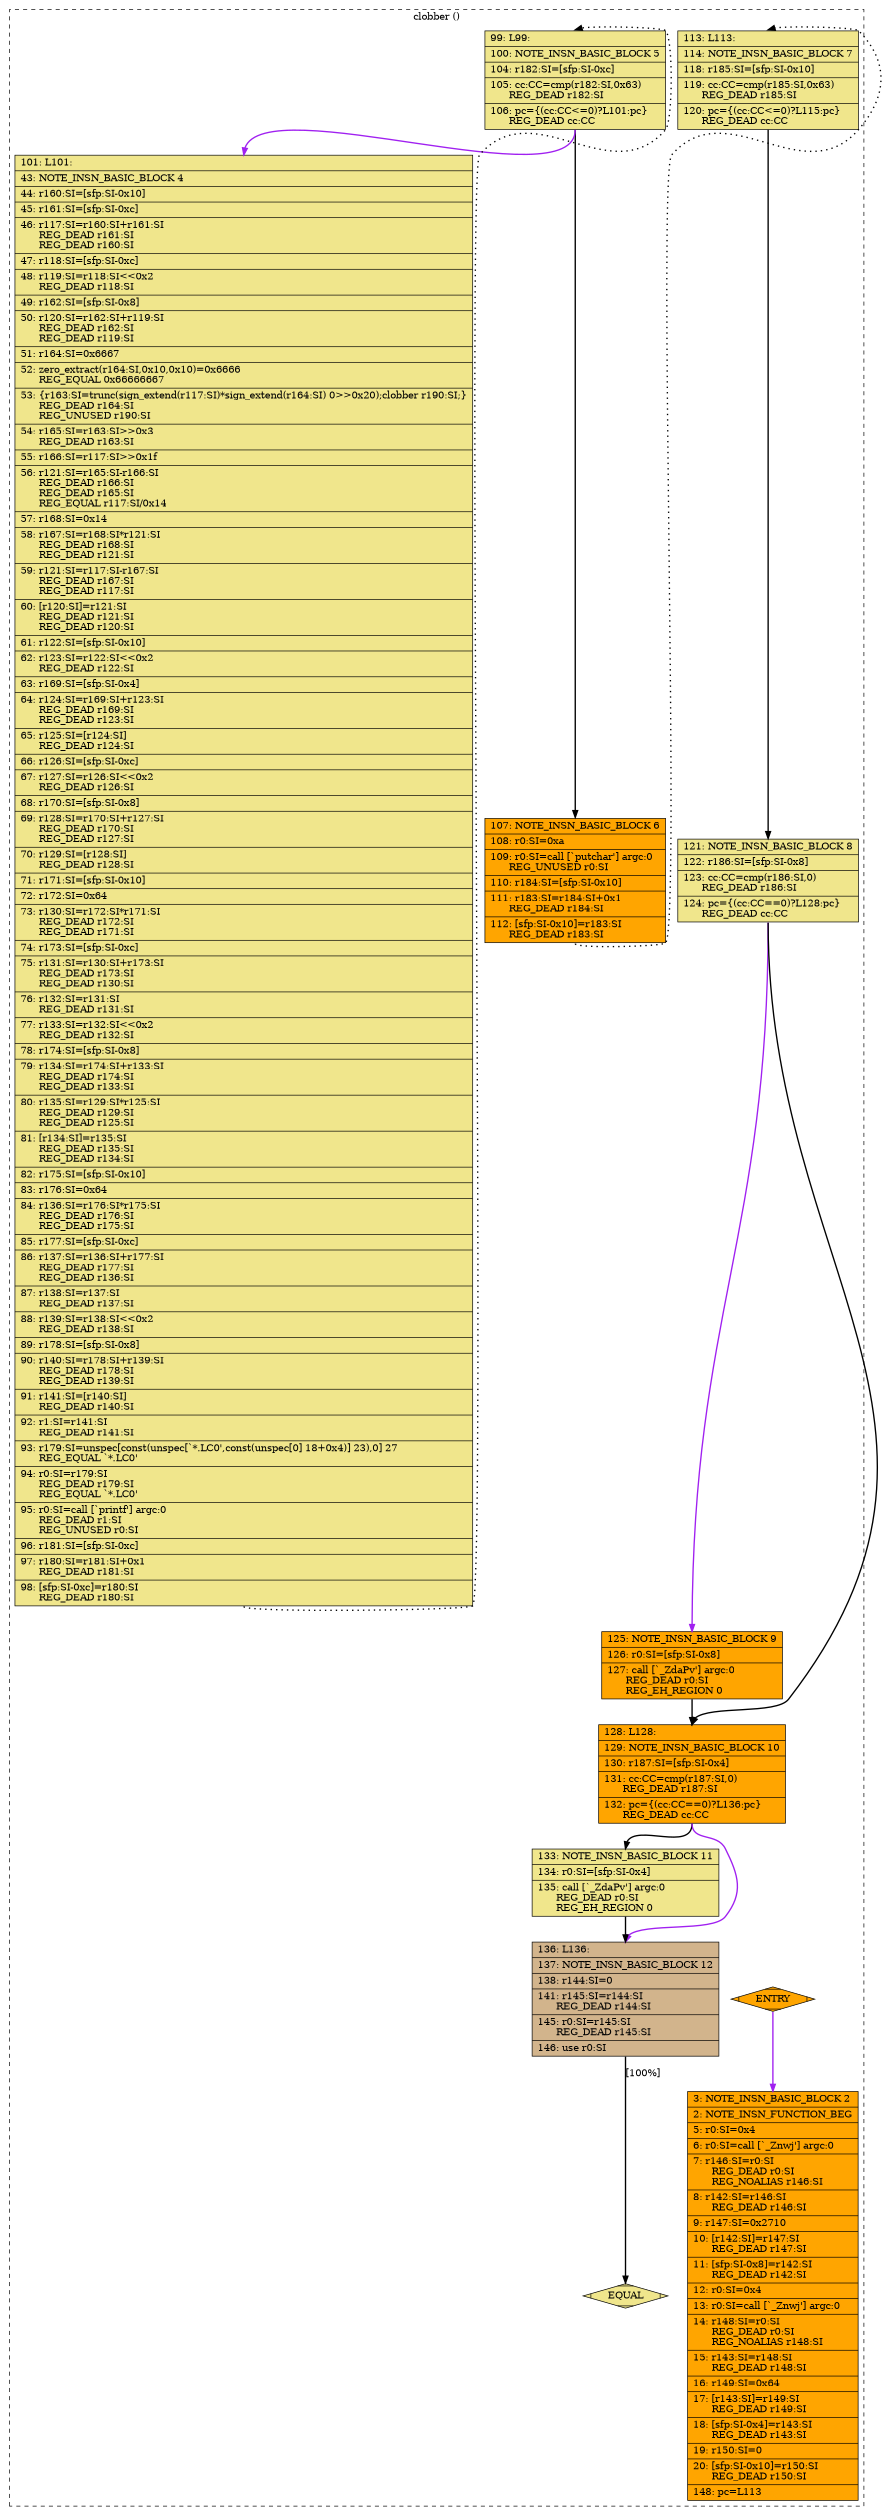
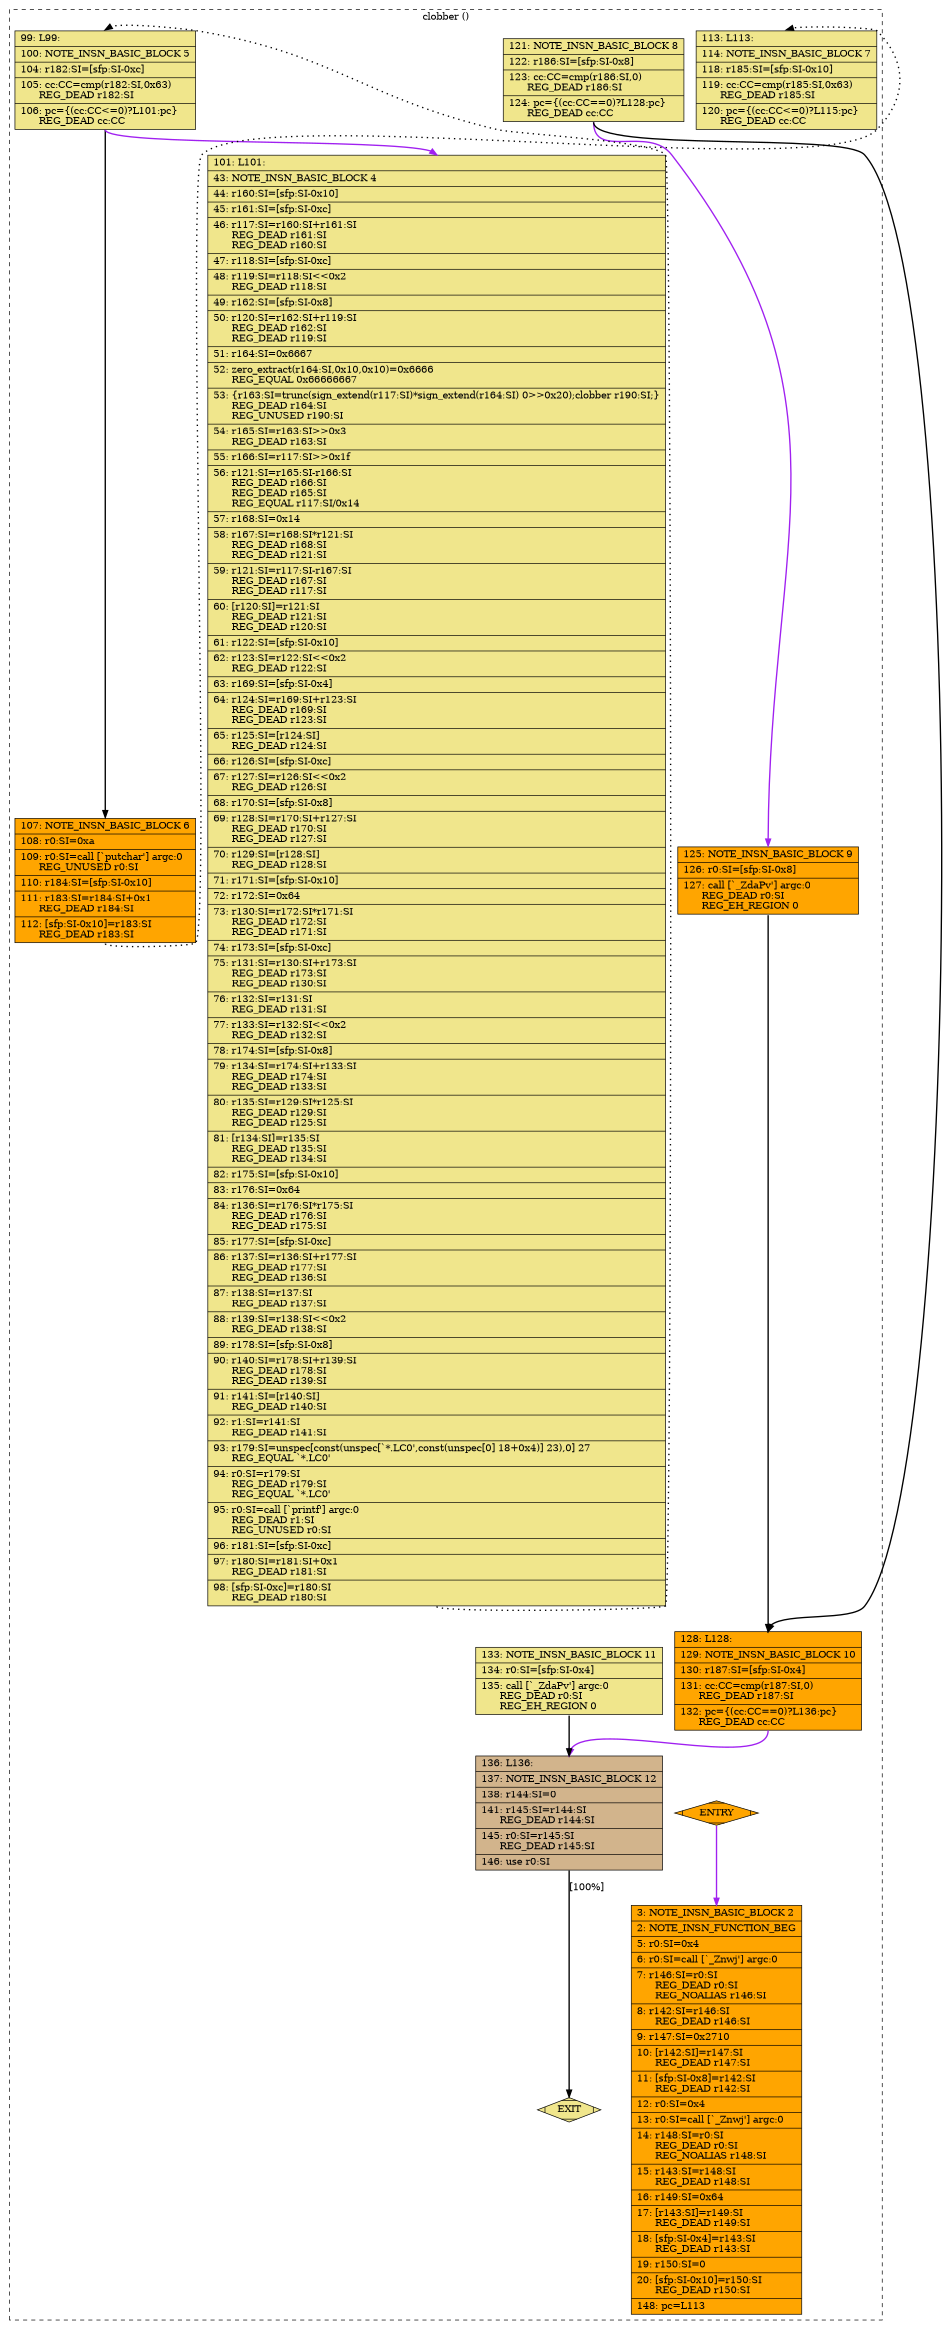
edge "113: L113:" -> "121: NOTE_INSN_BASIC_BLOCK 8": removed
edge "128: L128:" -> "133: NOTE_INSN_BASIC_BLOCK 11": removed
node "EQUAL": label "EQUAL" -> "EXIT"
